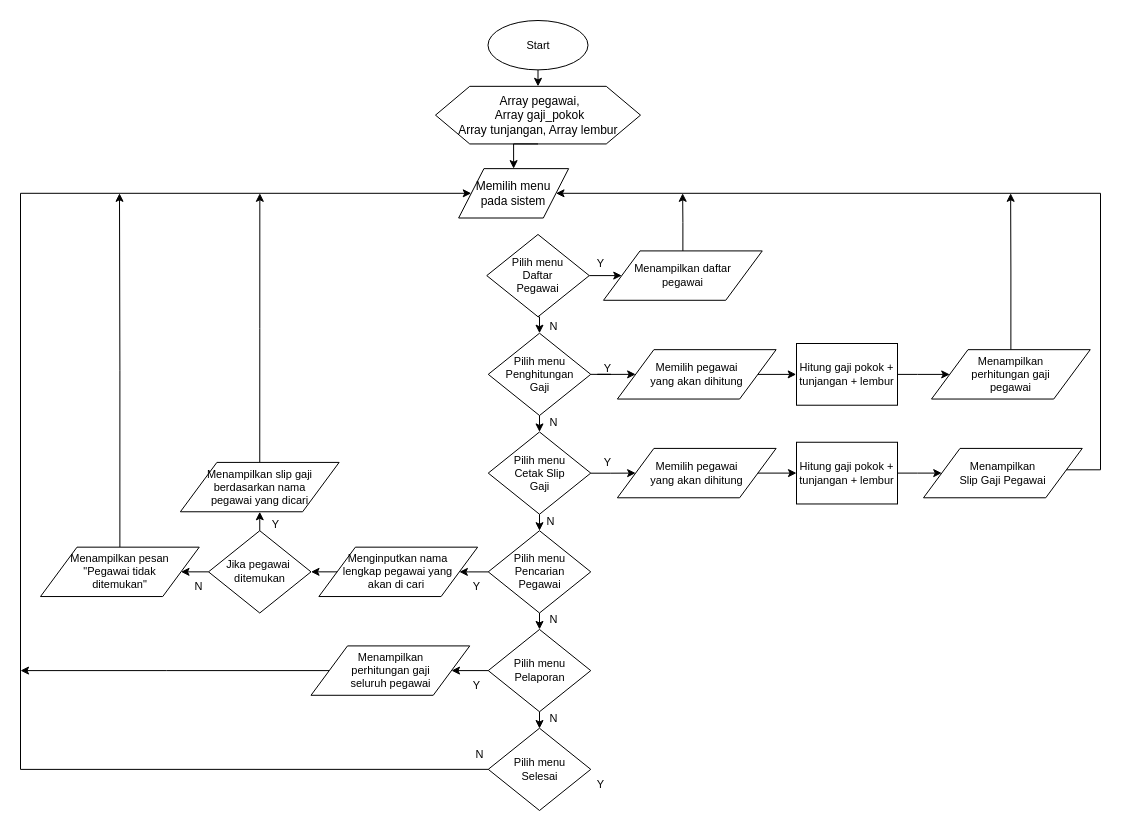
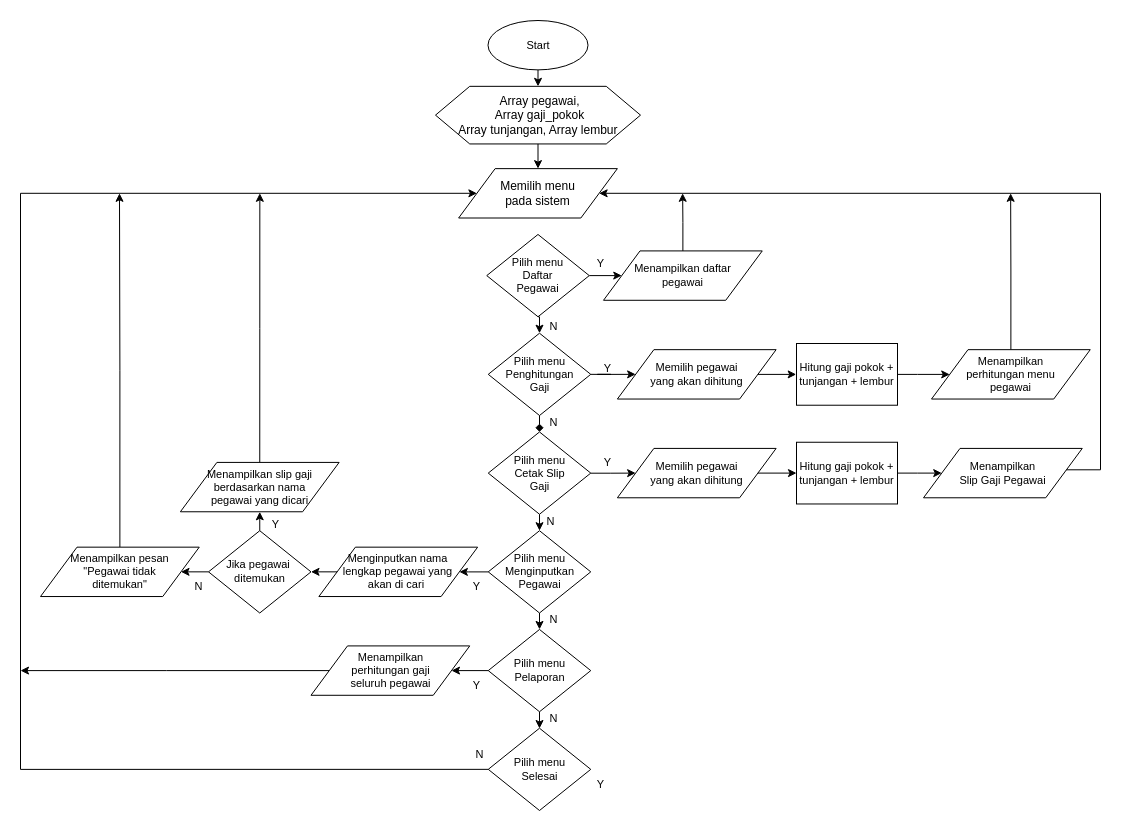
node "Memilih menu pada sistem": size 110x49 -> 159x49
node "Menampilkanperhitungan gajipegawai": label "Menampilkanperhitungan gajipegawai" -> "Menampilkanperhitungan menupegawai"
edge "Pilih menuPenghitunganGaji" -> "Pilih menuCetak SlipGaji": arrowhead classic -> diamond
node "Pilih menuPencarian Pegawai": label "Pilih menuPencarian Pegawai" -> "Pilih menuMenginputkan Pegawai"
